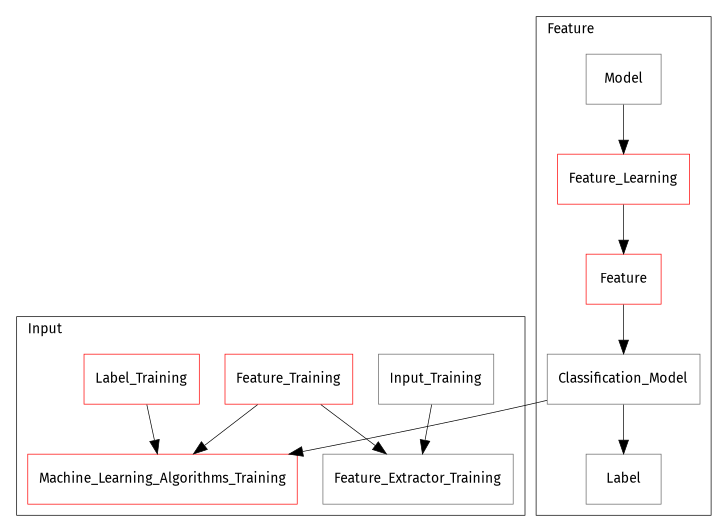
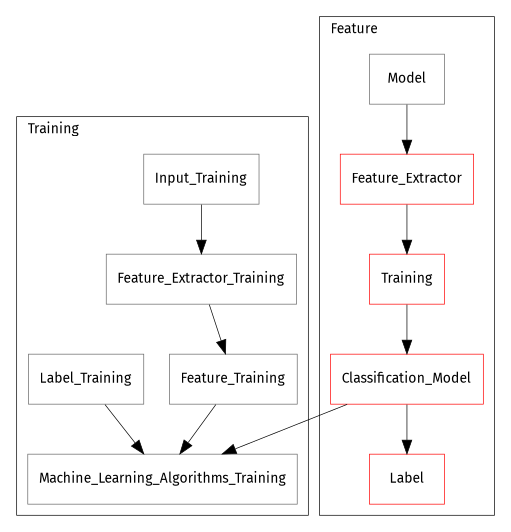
node "Feature_Learning": label "Feature_Learning" -> "Feature_Extractor"
node "Feature": label "Feature" -> "Training"
cluster "Input": label "Input" -> "Training"
node "Label_Training": color red -> gray40
node "Feature_Training": color red -> gray40
node "Classification_Model": color gray40 -> red
edge "Feature_Training" -> "Feature_Extractor_Training": reversed
node "Machine_Learning_Algorithms_Training": color red -> gray40
node "Label": color gray40 -> red
